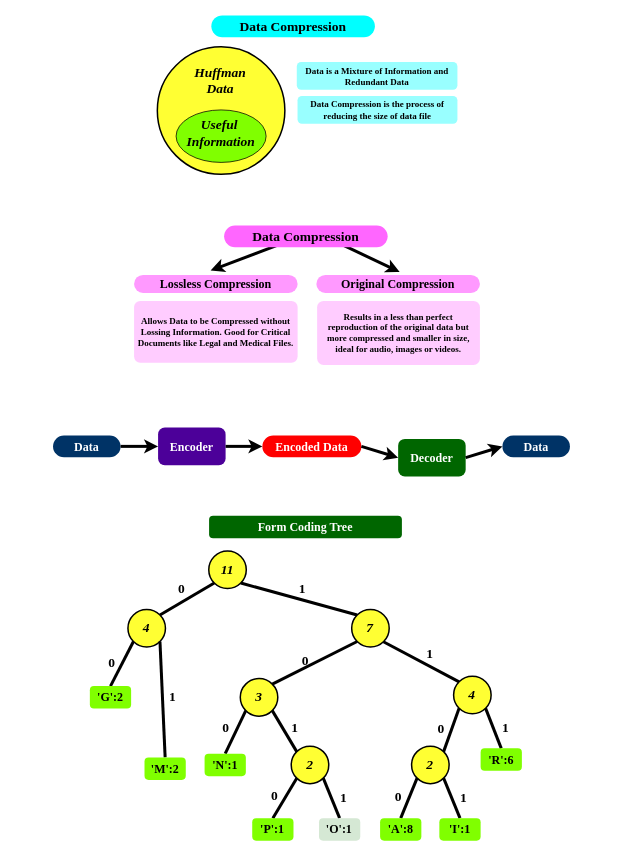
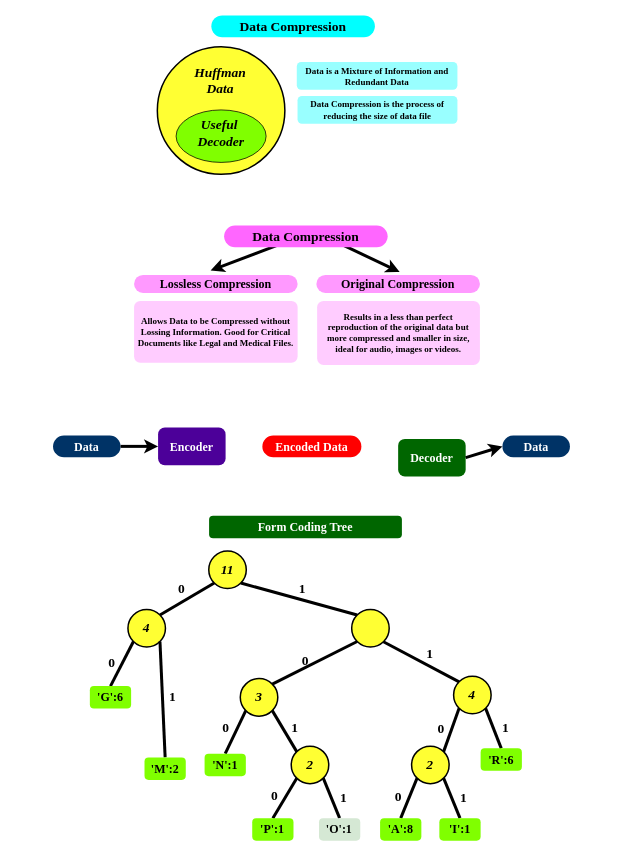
node "Useful Information": label "Useful Information" -> "Useful Decoder"
edge "Encoder" -> "Encoded Data": removed
edge "Encoded Data" -> "Decoder": removed
node "7": removed
node "'G':2": label "'G':2" -> "'G':6"
